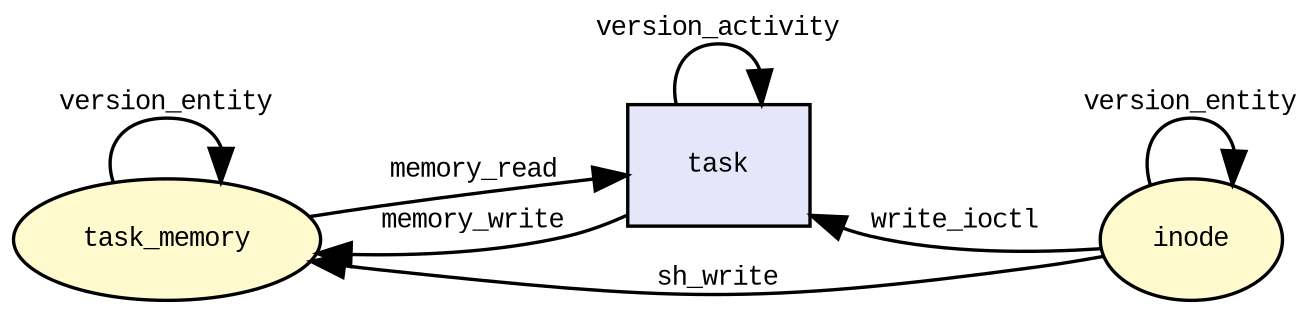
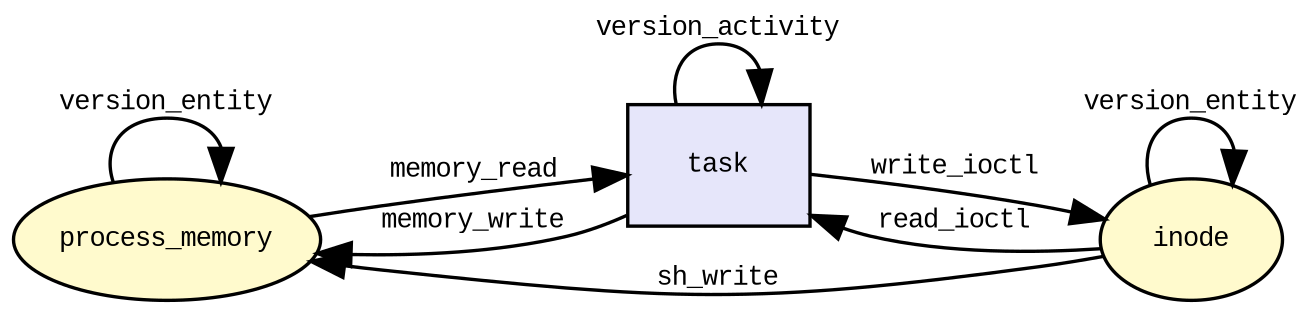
edge "task" -> "inode": added, label "write_ioctl"
edge "inode" -> "task": label "write_ioctl" -> "read_ioctl"
node "task_memory": label "task_memory" -> "process_memory"
